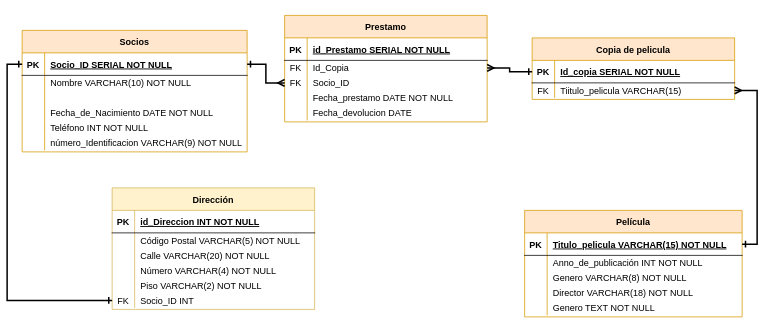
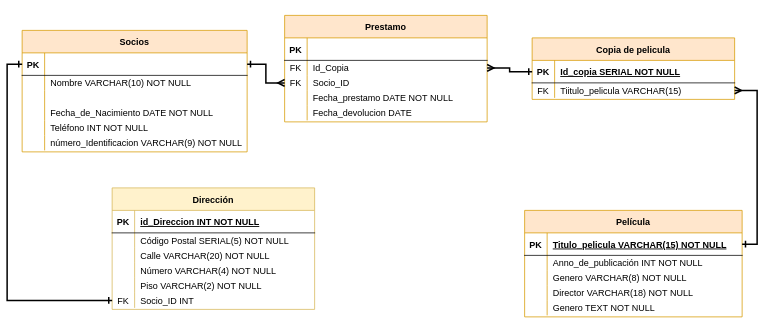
node "id_Prestamo SERIAL NOT NULL": removed
node "Socio_ID SERIAL NOT NULL": removed
node "Código Postal VARCHAR(5) NOT NULL": label "Código Postal VARCHAR(5) NOT NULL" -> "Código Postal SERIAL(5) NOT NULL"
